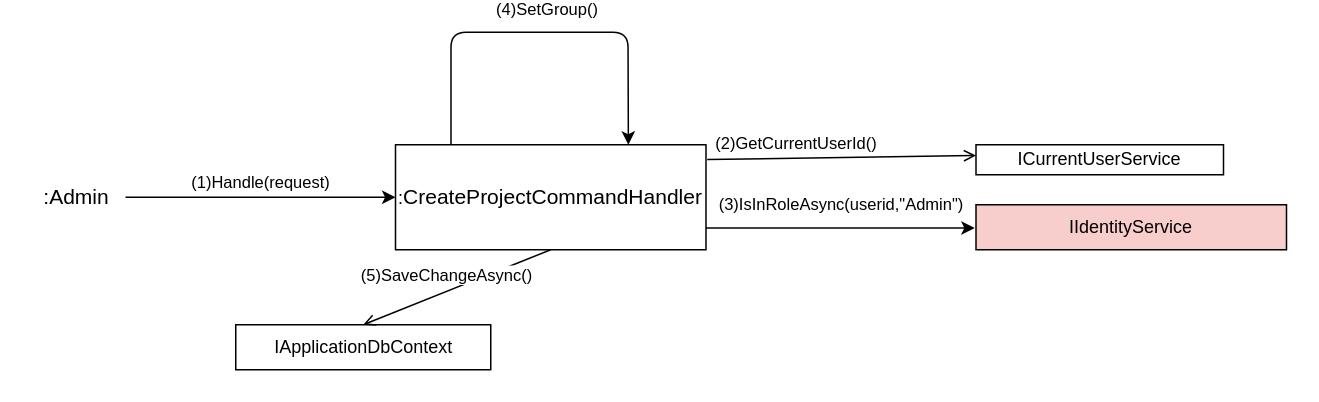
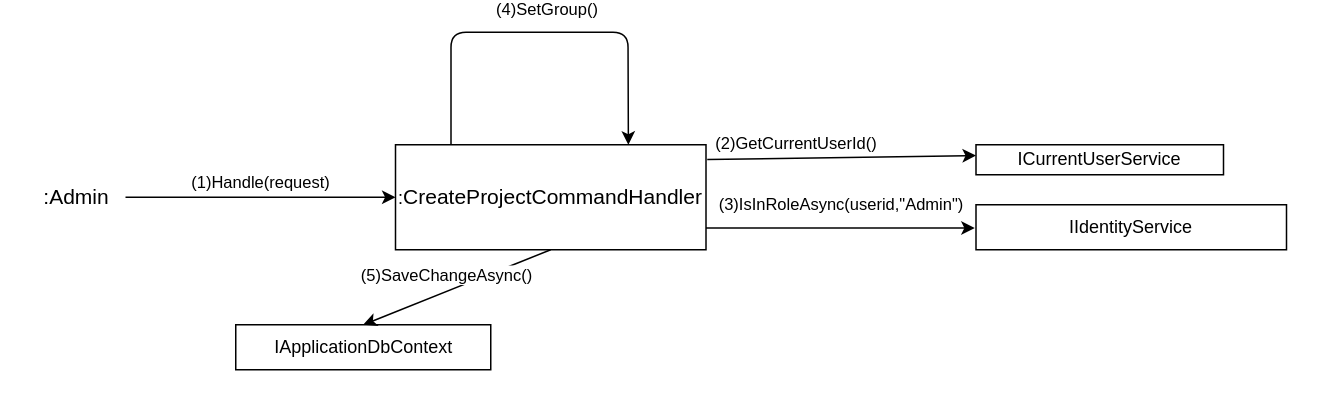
edge ":CreateProjectCommandHandler" -> "ICurrentUserService": arrowhead open -> classic
node "IIdentityService": fillcolor #f8cecc -> #ffffff
edge ":CreateProjectCommandHandler" -> "IApplicationDbContext": arrowhead open -> classic
